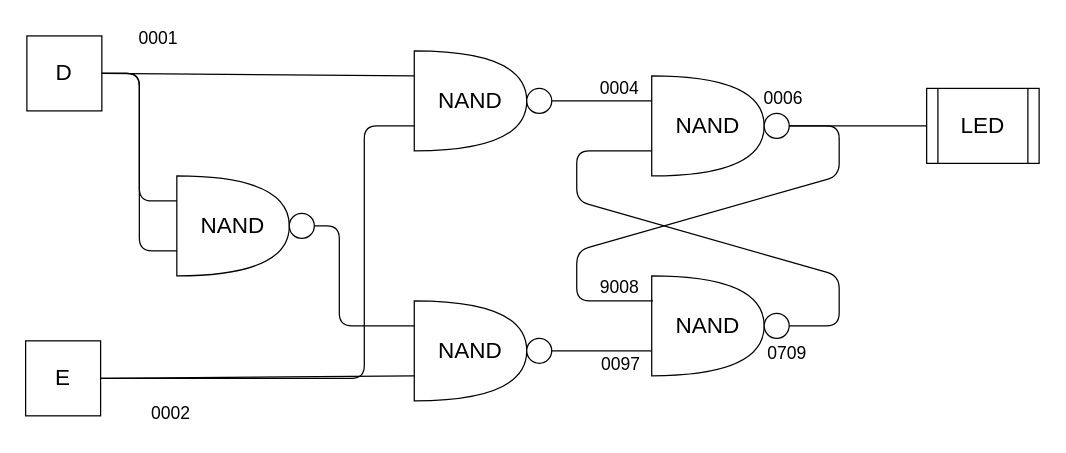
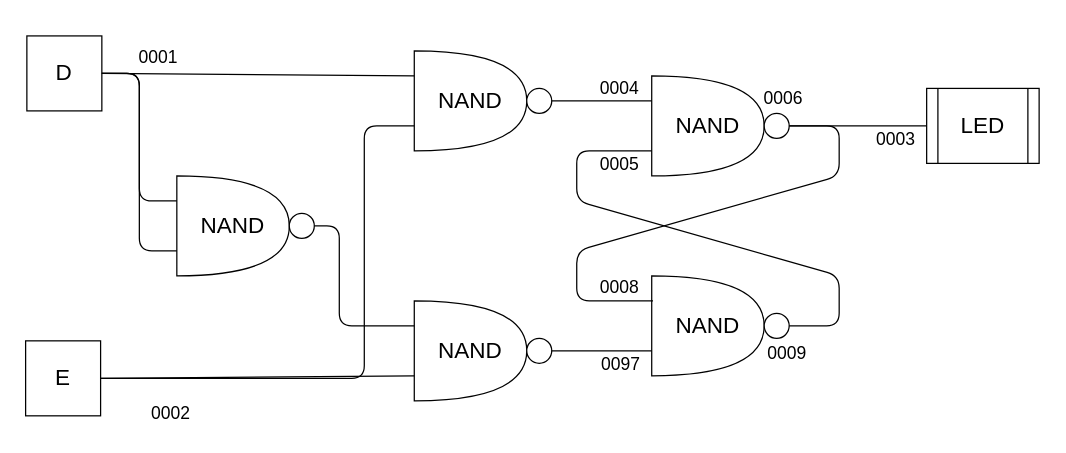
node "0001": moved (158, 38) -> (158, 57)
node "0003": added
node "0005": added
node "9008": label "9008" -> "0008"
node "0709": label "0709" -> "0009"
